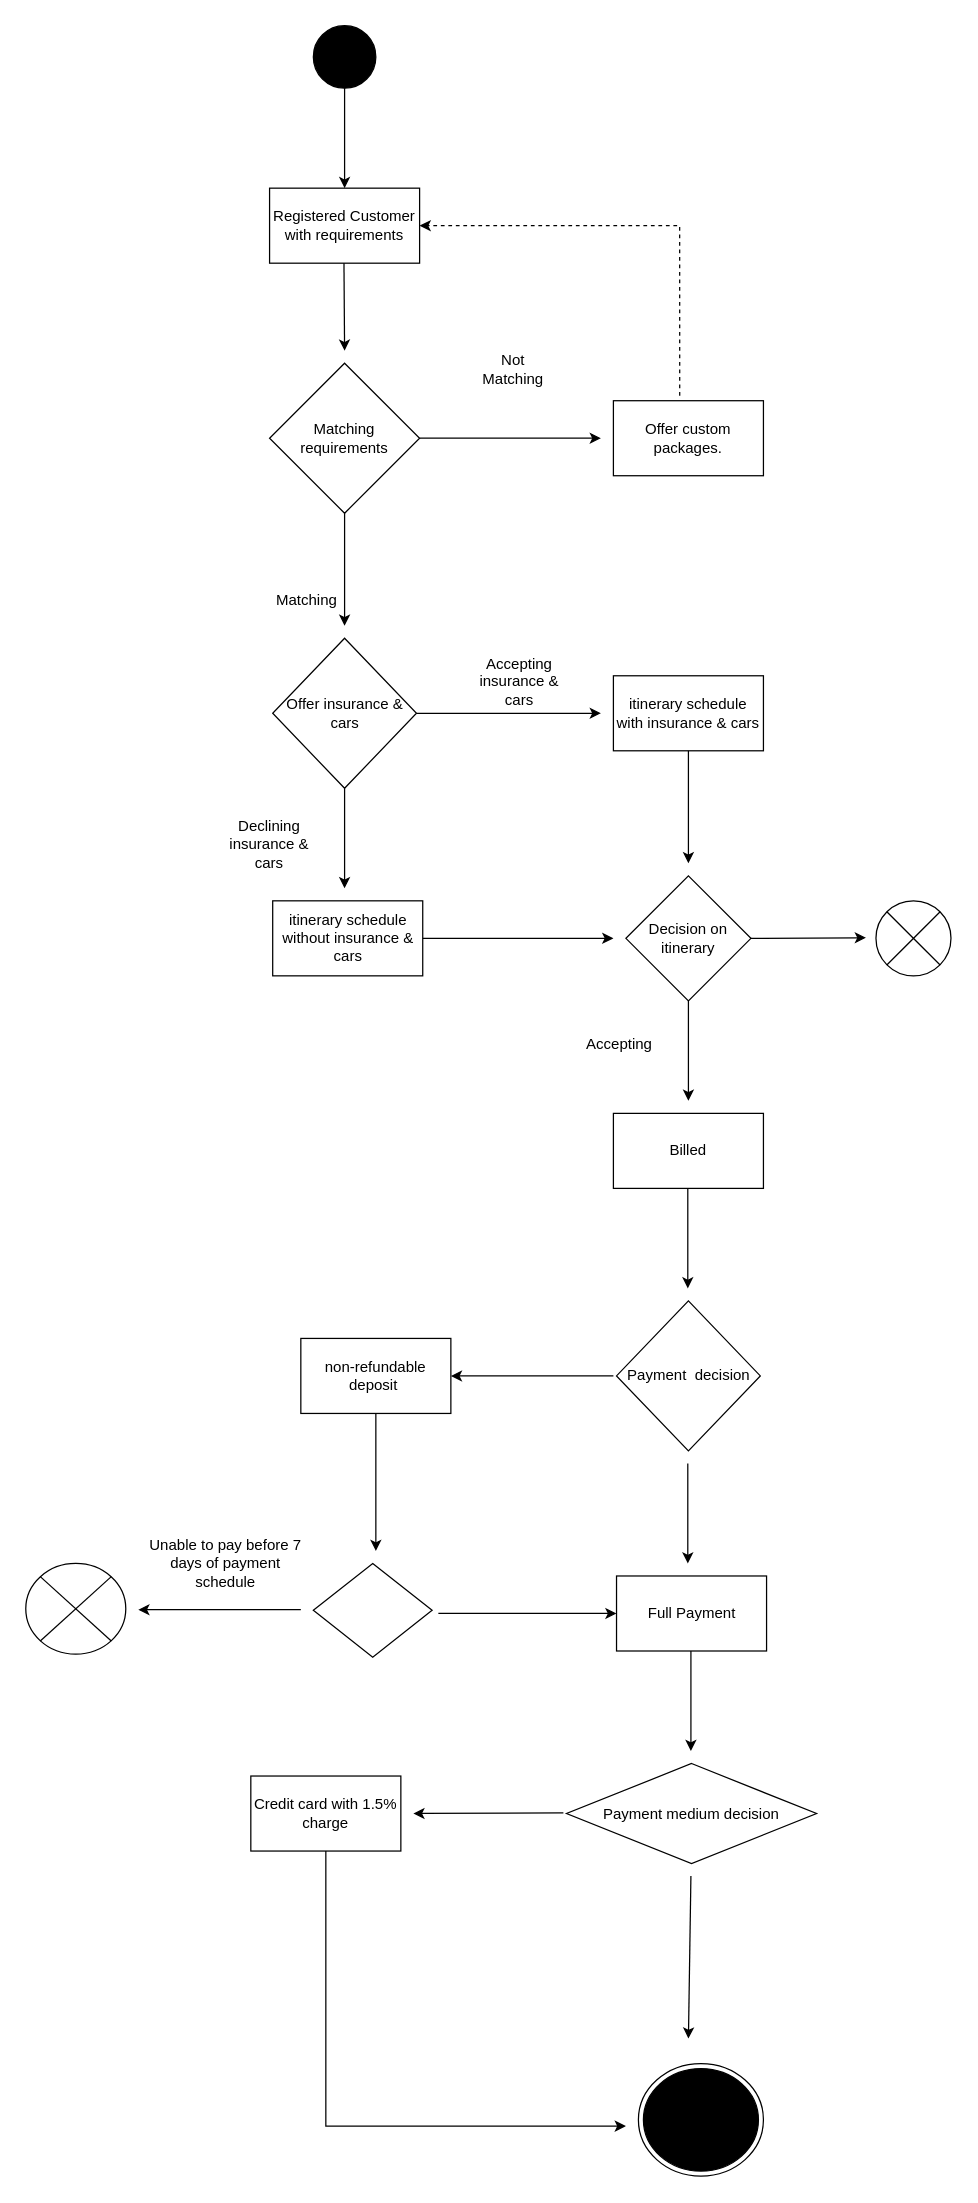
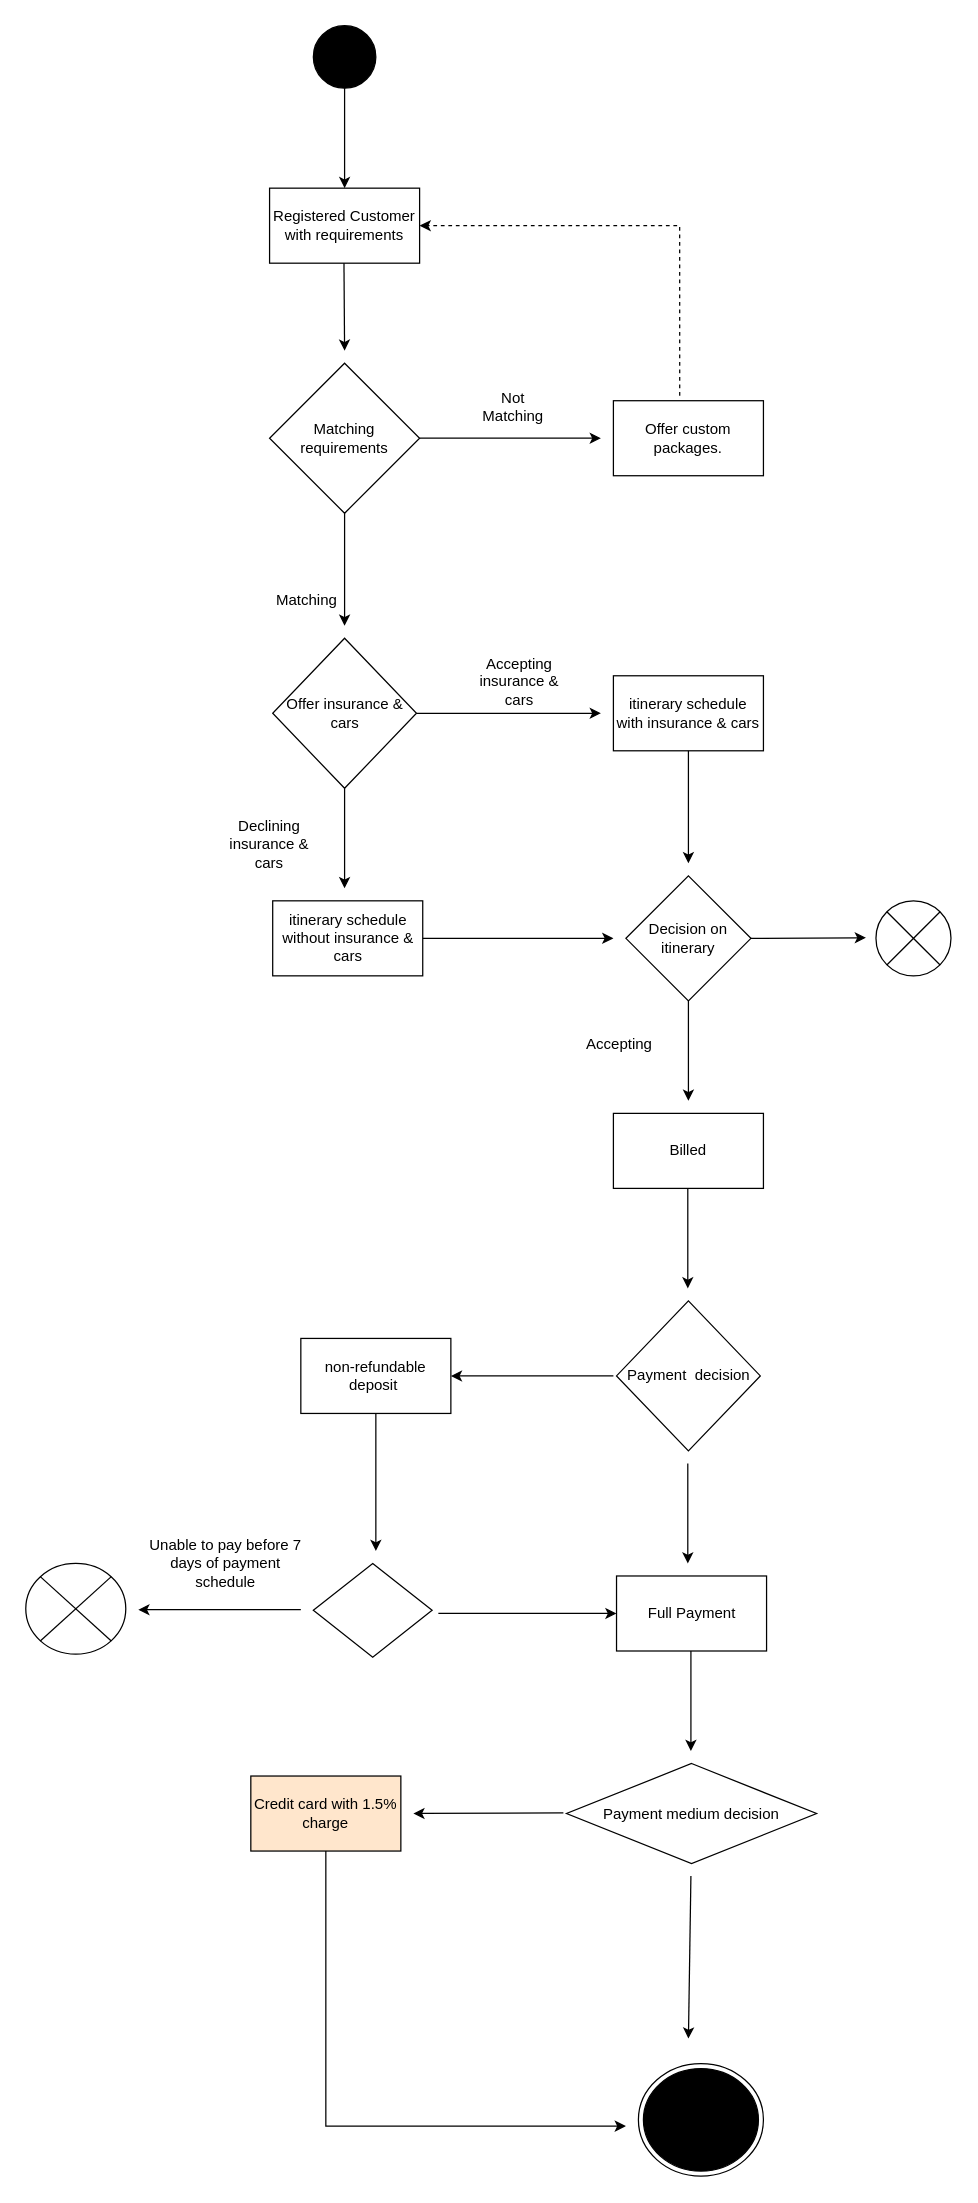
node "Not Matching": moved (513, 369) -> (513, 407)
node "Credit card with 1.5% charge": fillcolor #ffffff -> #ffe6cc
